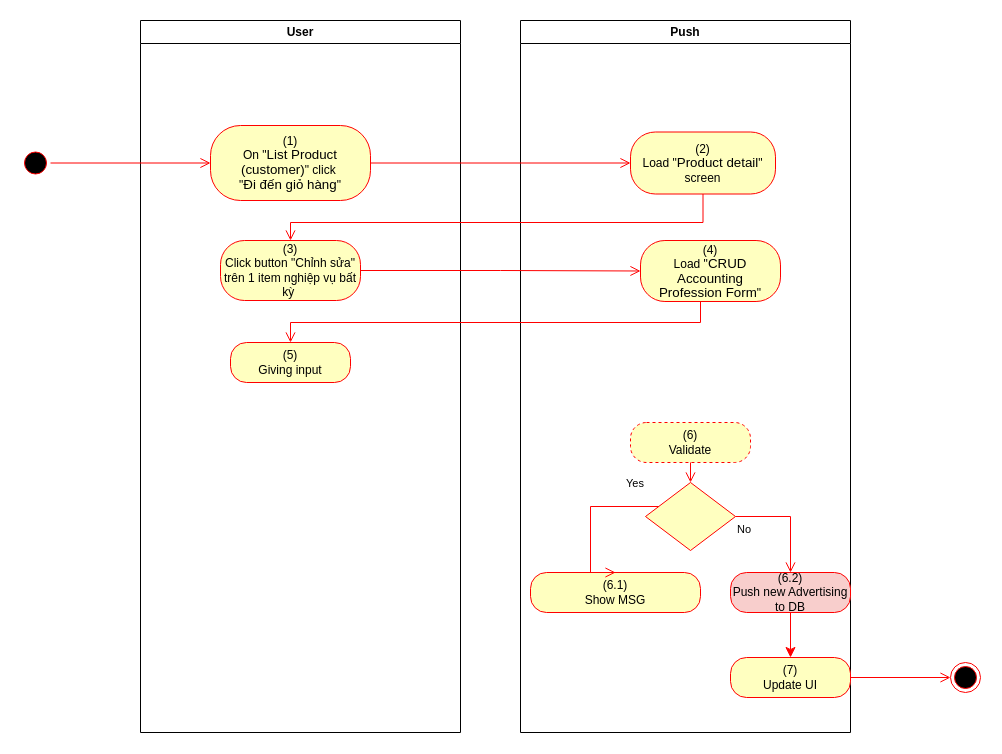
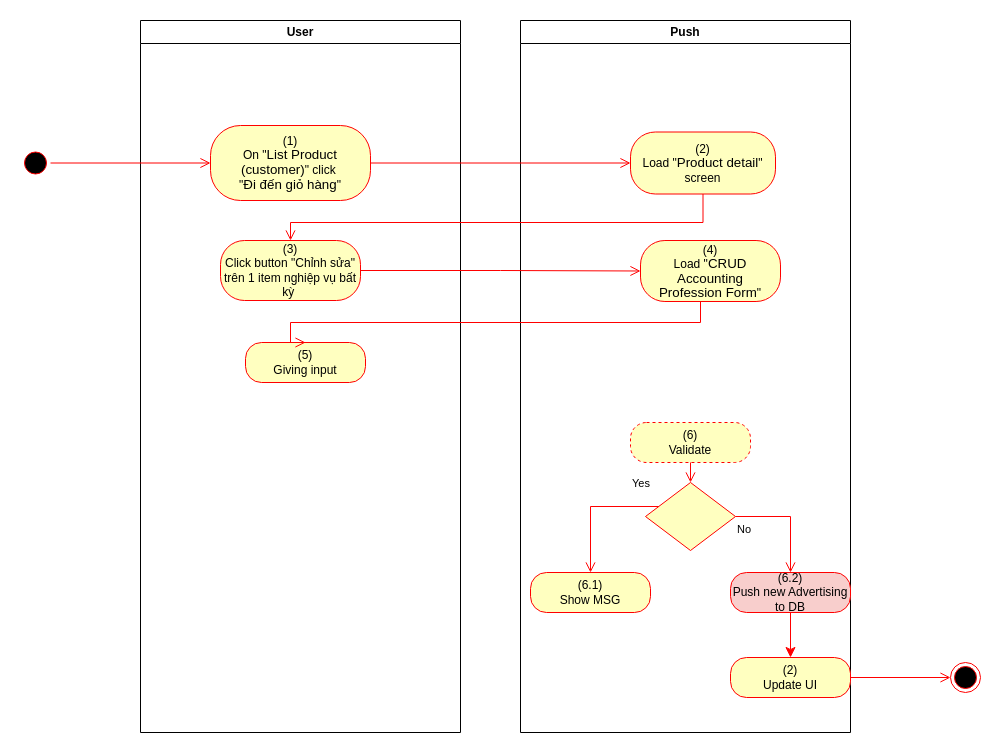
node "(5) Giving input": moved (291, 363) -> (306, 363)
node "(6.1) Show MSG": size 170x40 -> 120x40
node "(7) Update UI": label "(7) Update UI" -> "(2) Update UI"
